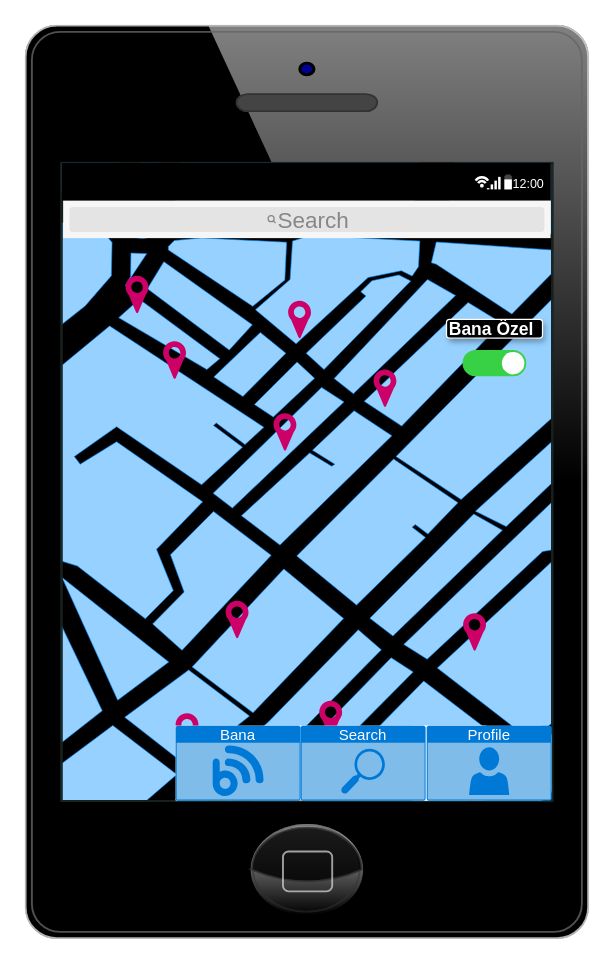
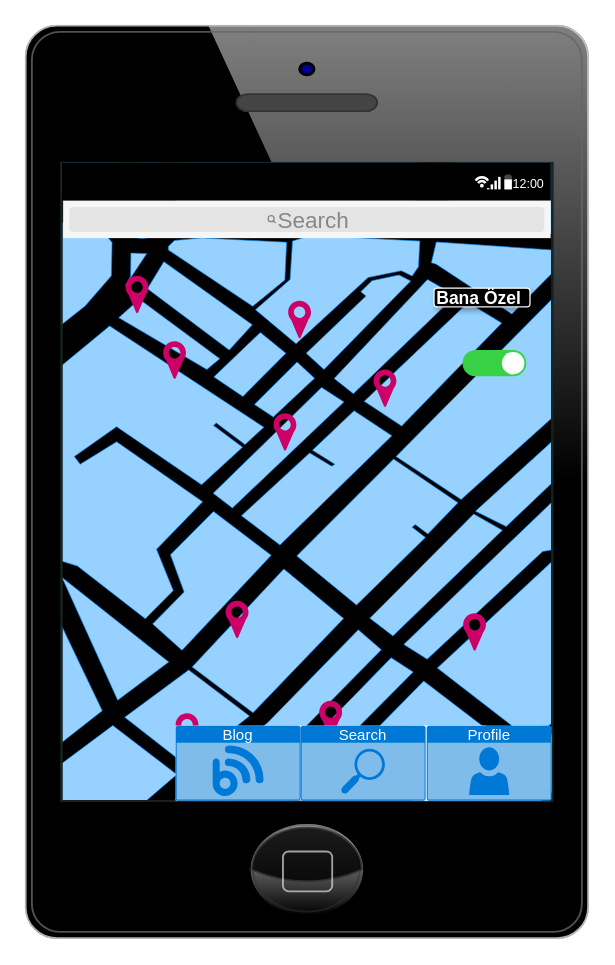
node "Bana Özel": moved (494, 329) -> (482, 298)
node "Bana": label "Bana" -> "Blog"
